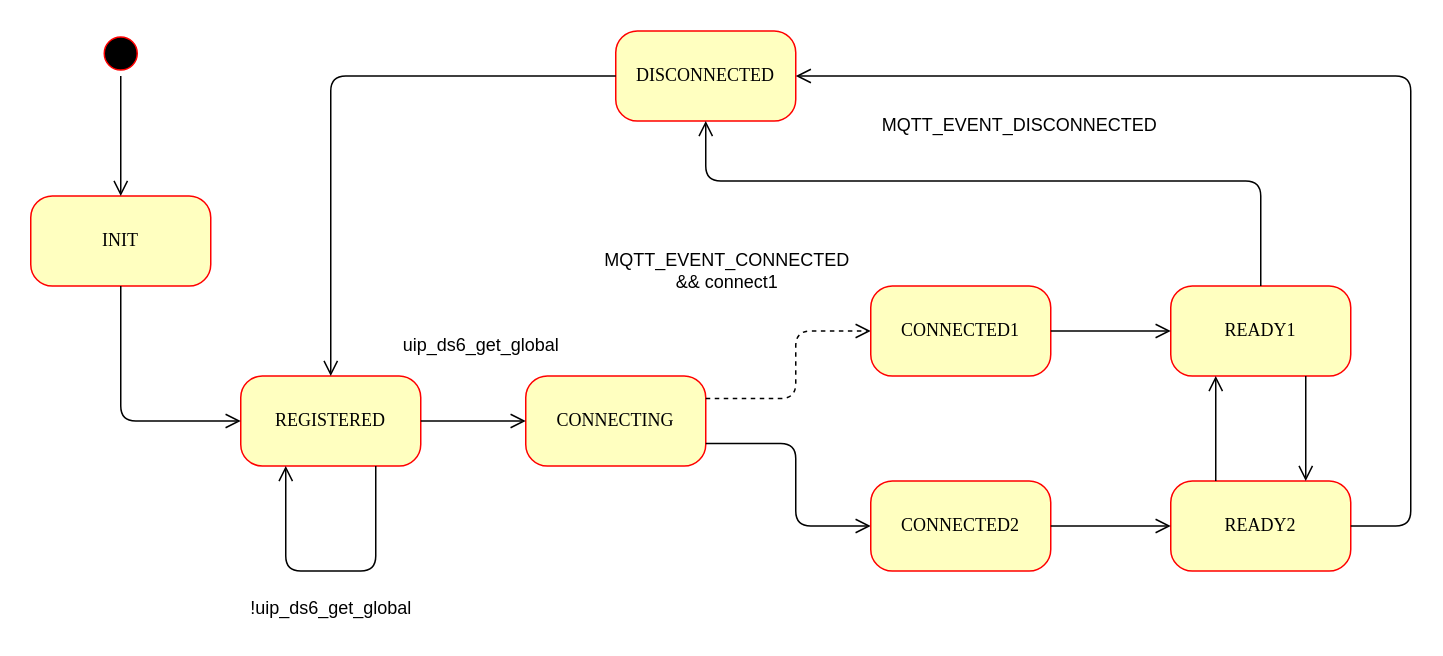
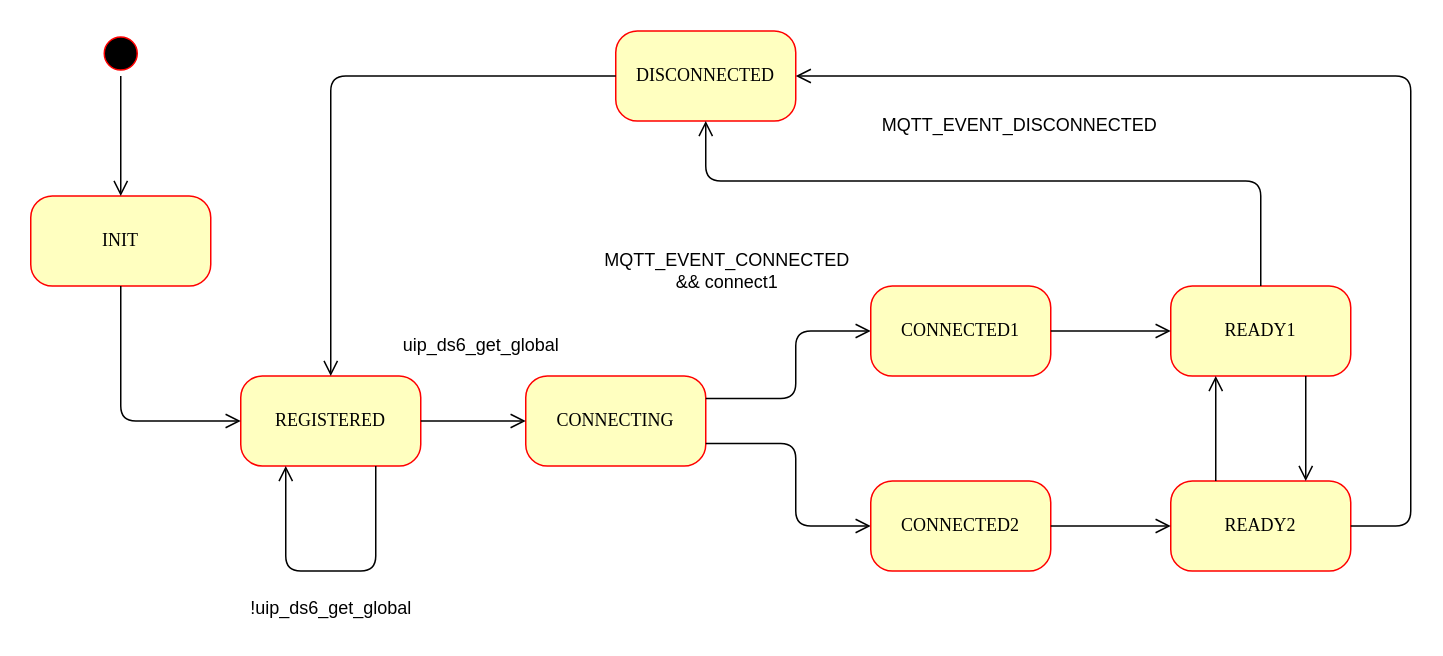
edge "CONNECTING" -> "CONNECTED1": style dashed -> solid
